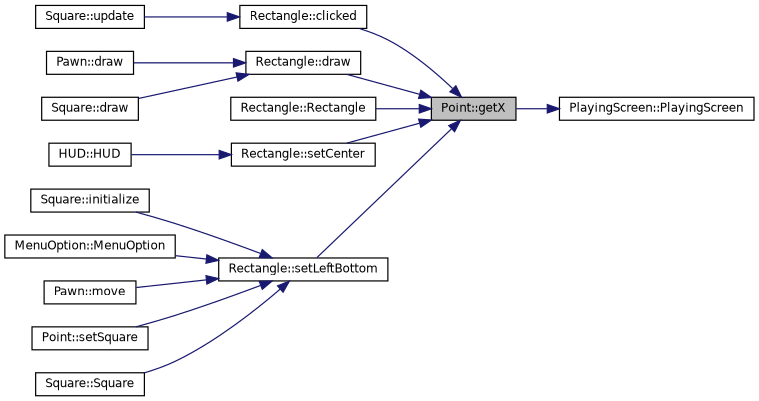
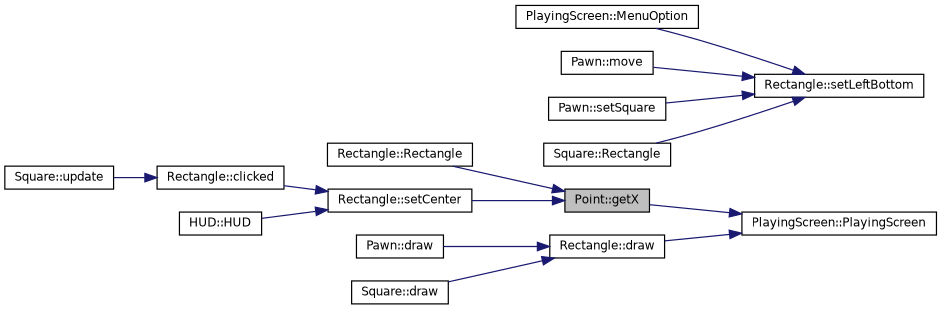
edge "Rectangle::clicked" -> "Point::getX": now "Rectangle::clicked" -> "Rectangle::setCenter"
edge "Rectangle::draw" -> "Point::getX": now "Rectangle::draw" -> "PlayingScreen::PlayingScreen"
edge "Rectangle::setLeftBottom" -> "Point::getX": removed
node "Square::initialize": removed
node "MenuOption::MenuOption": label "MenuOption::MenuOption" -> "PlayingScreen::MenuOption"
node "Point::setSquare": label "Point::setSquare" -> "Pawn::setSquare"
node "Square::Square": label "Square::Square" -> "Square::Rectangle"
